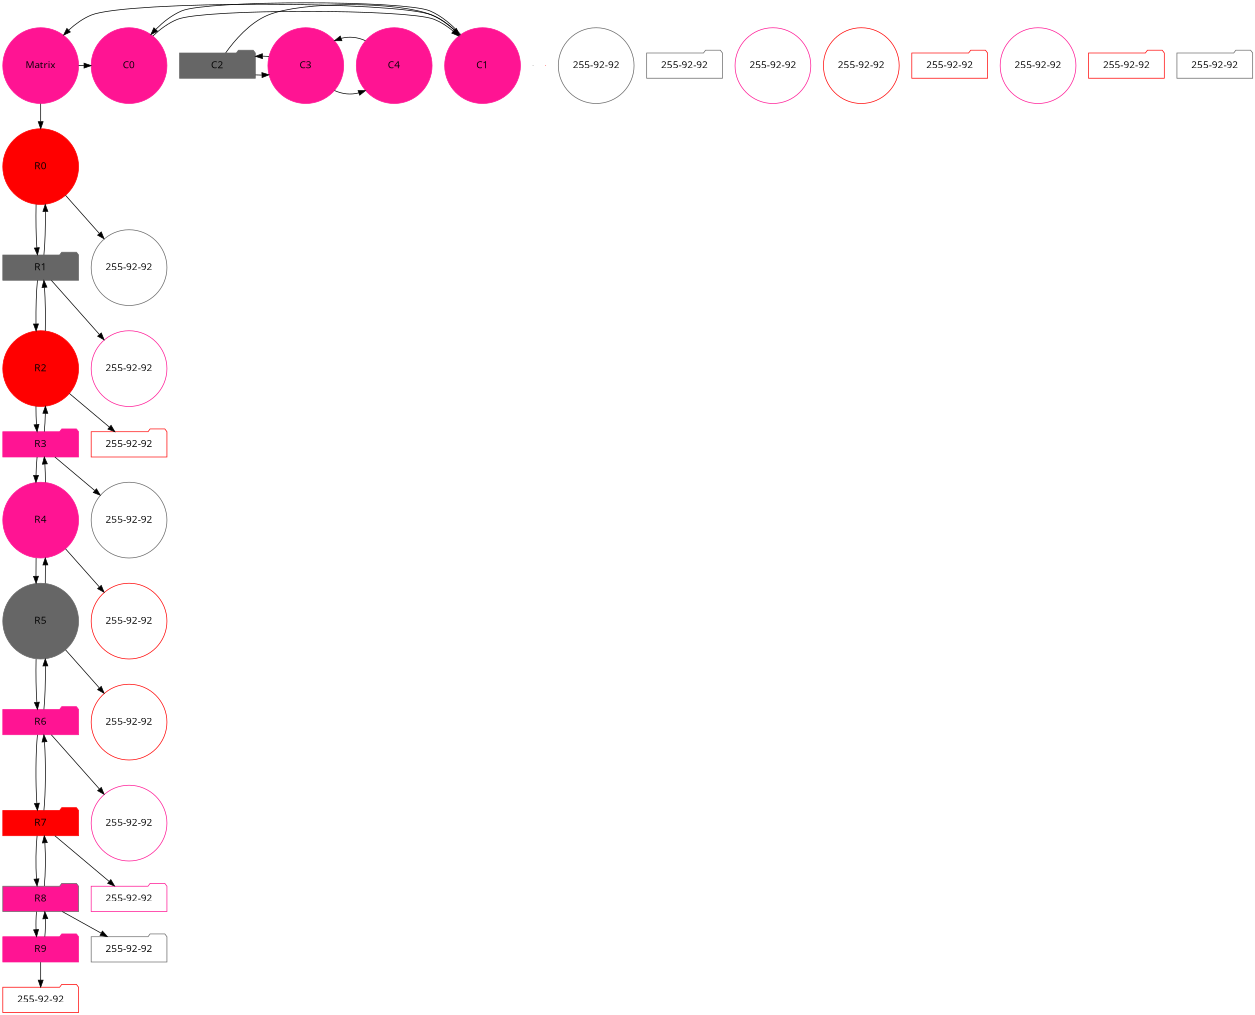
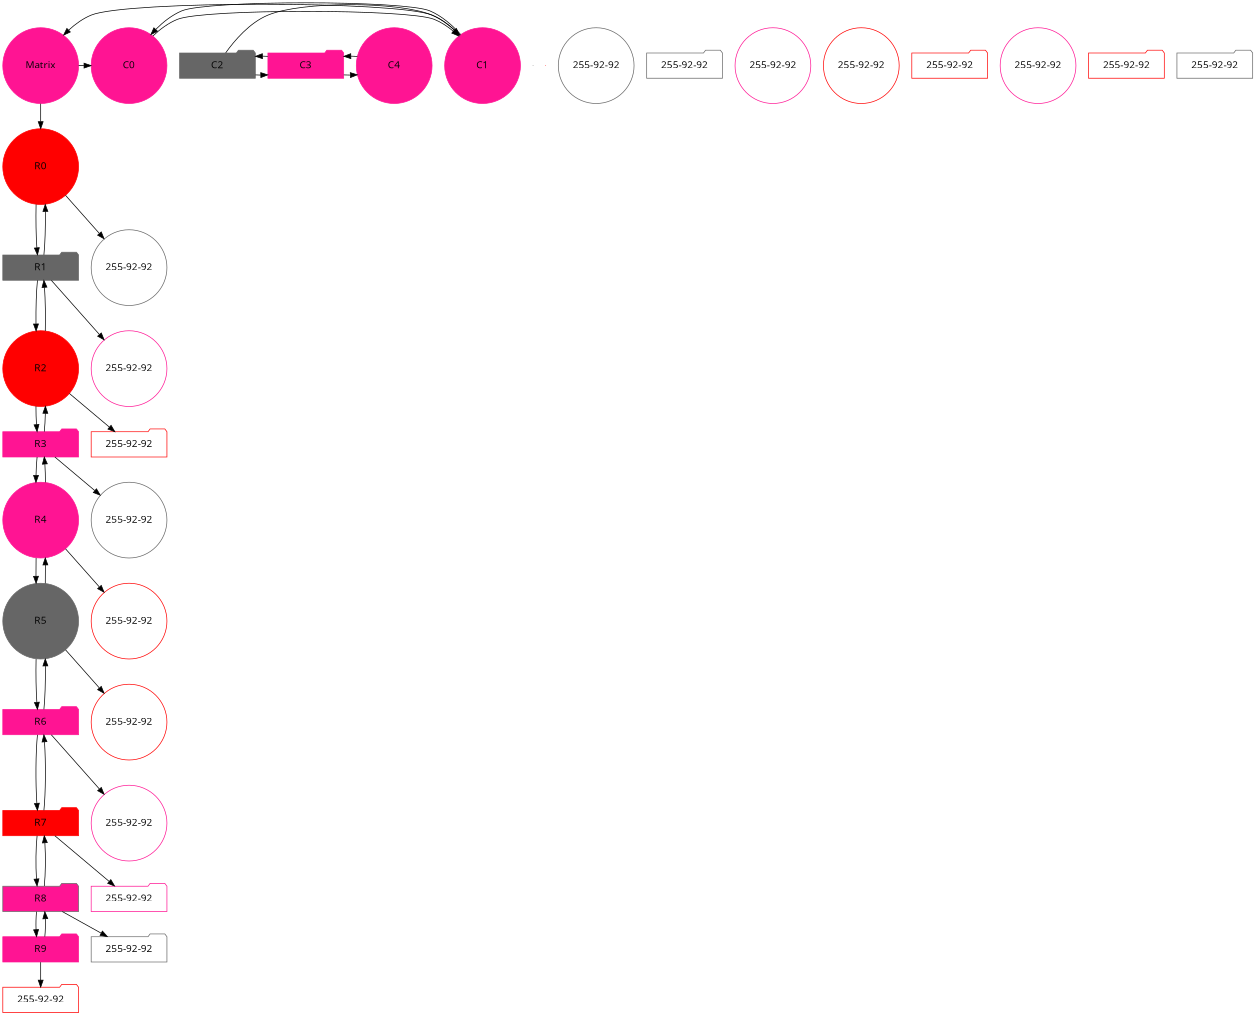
node "C3": shape circle -> folder
